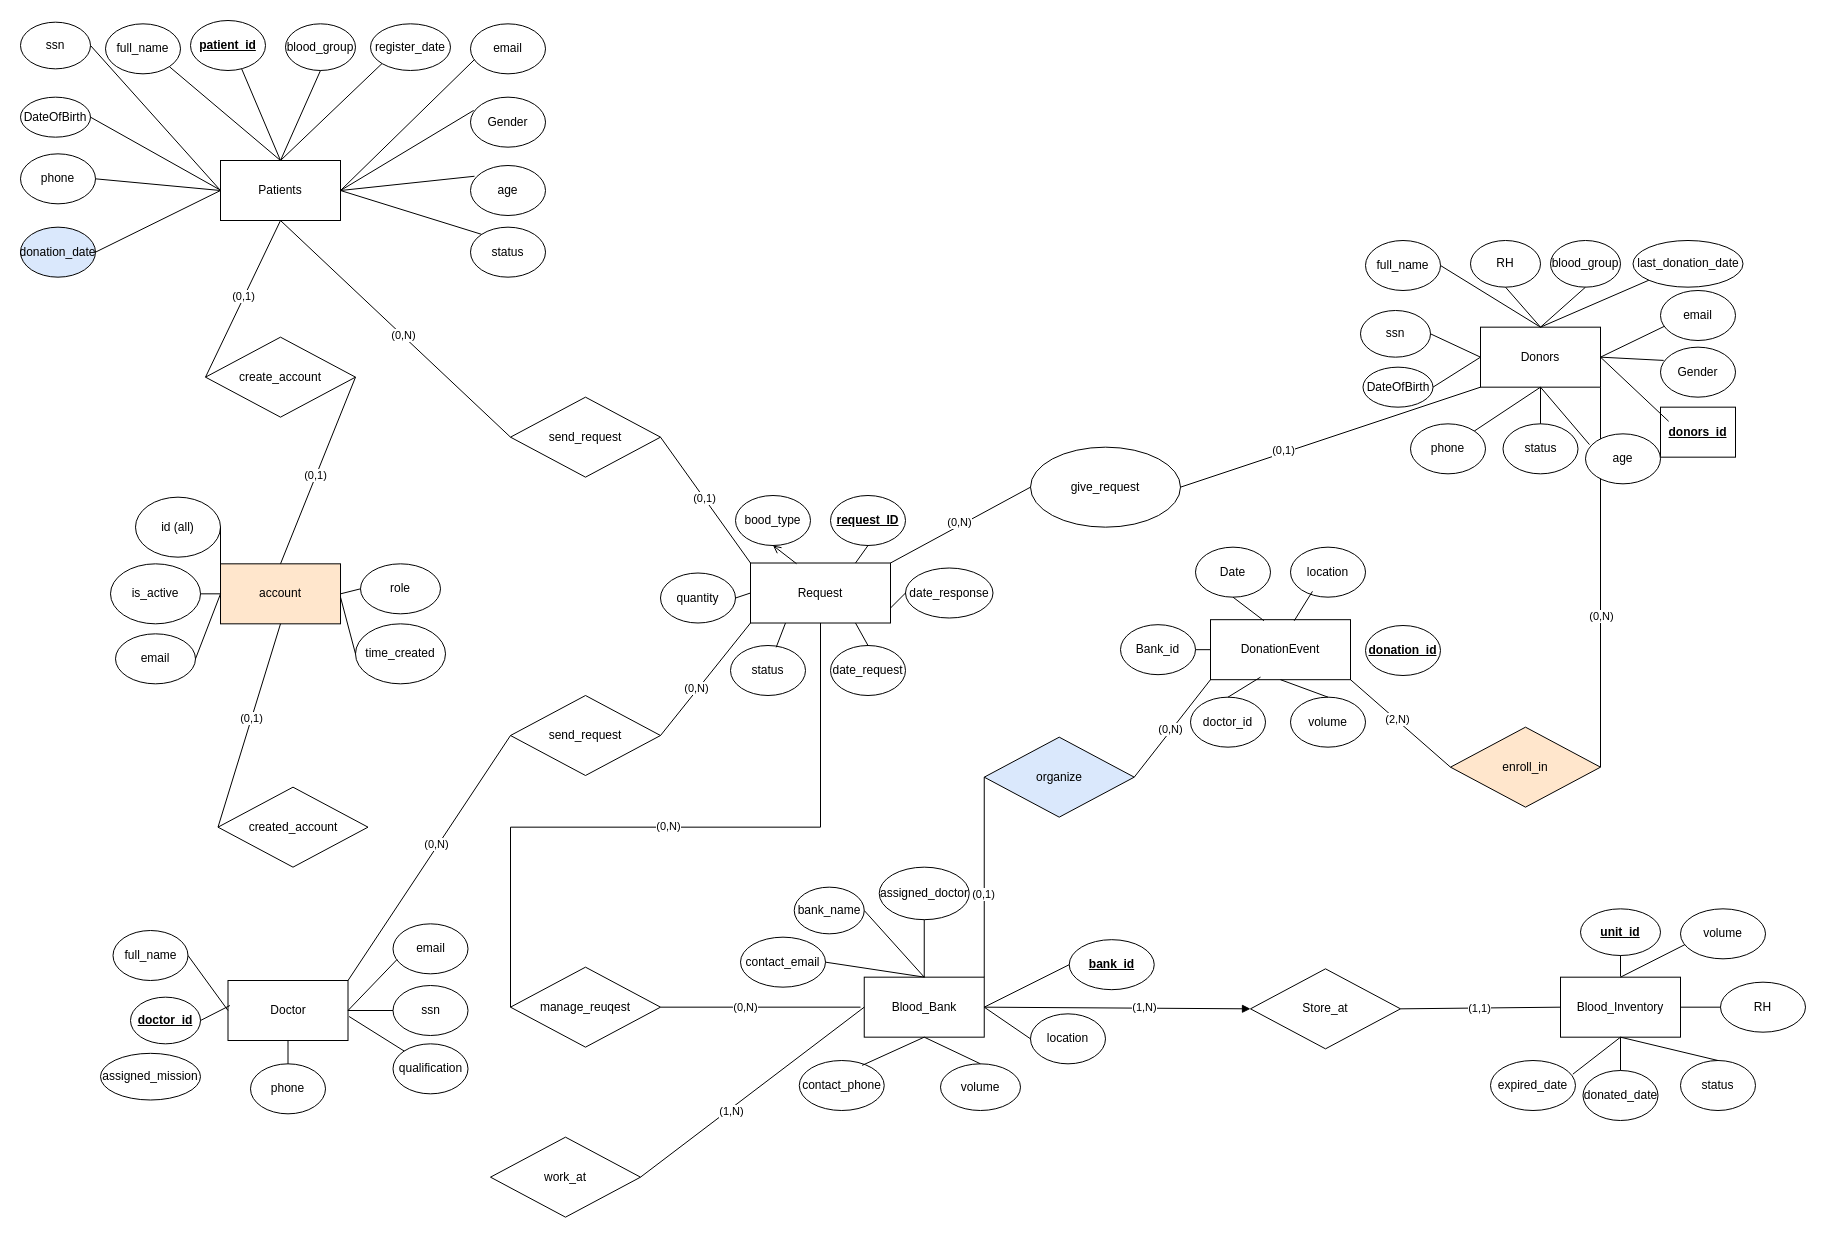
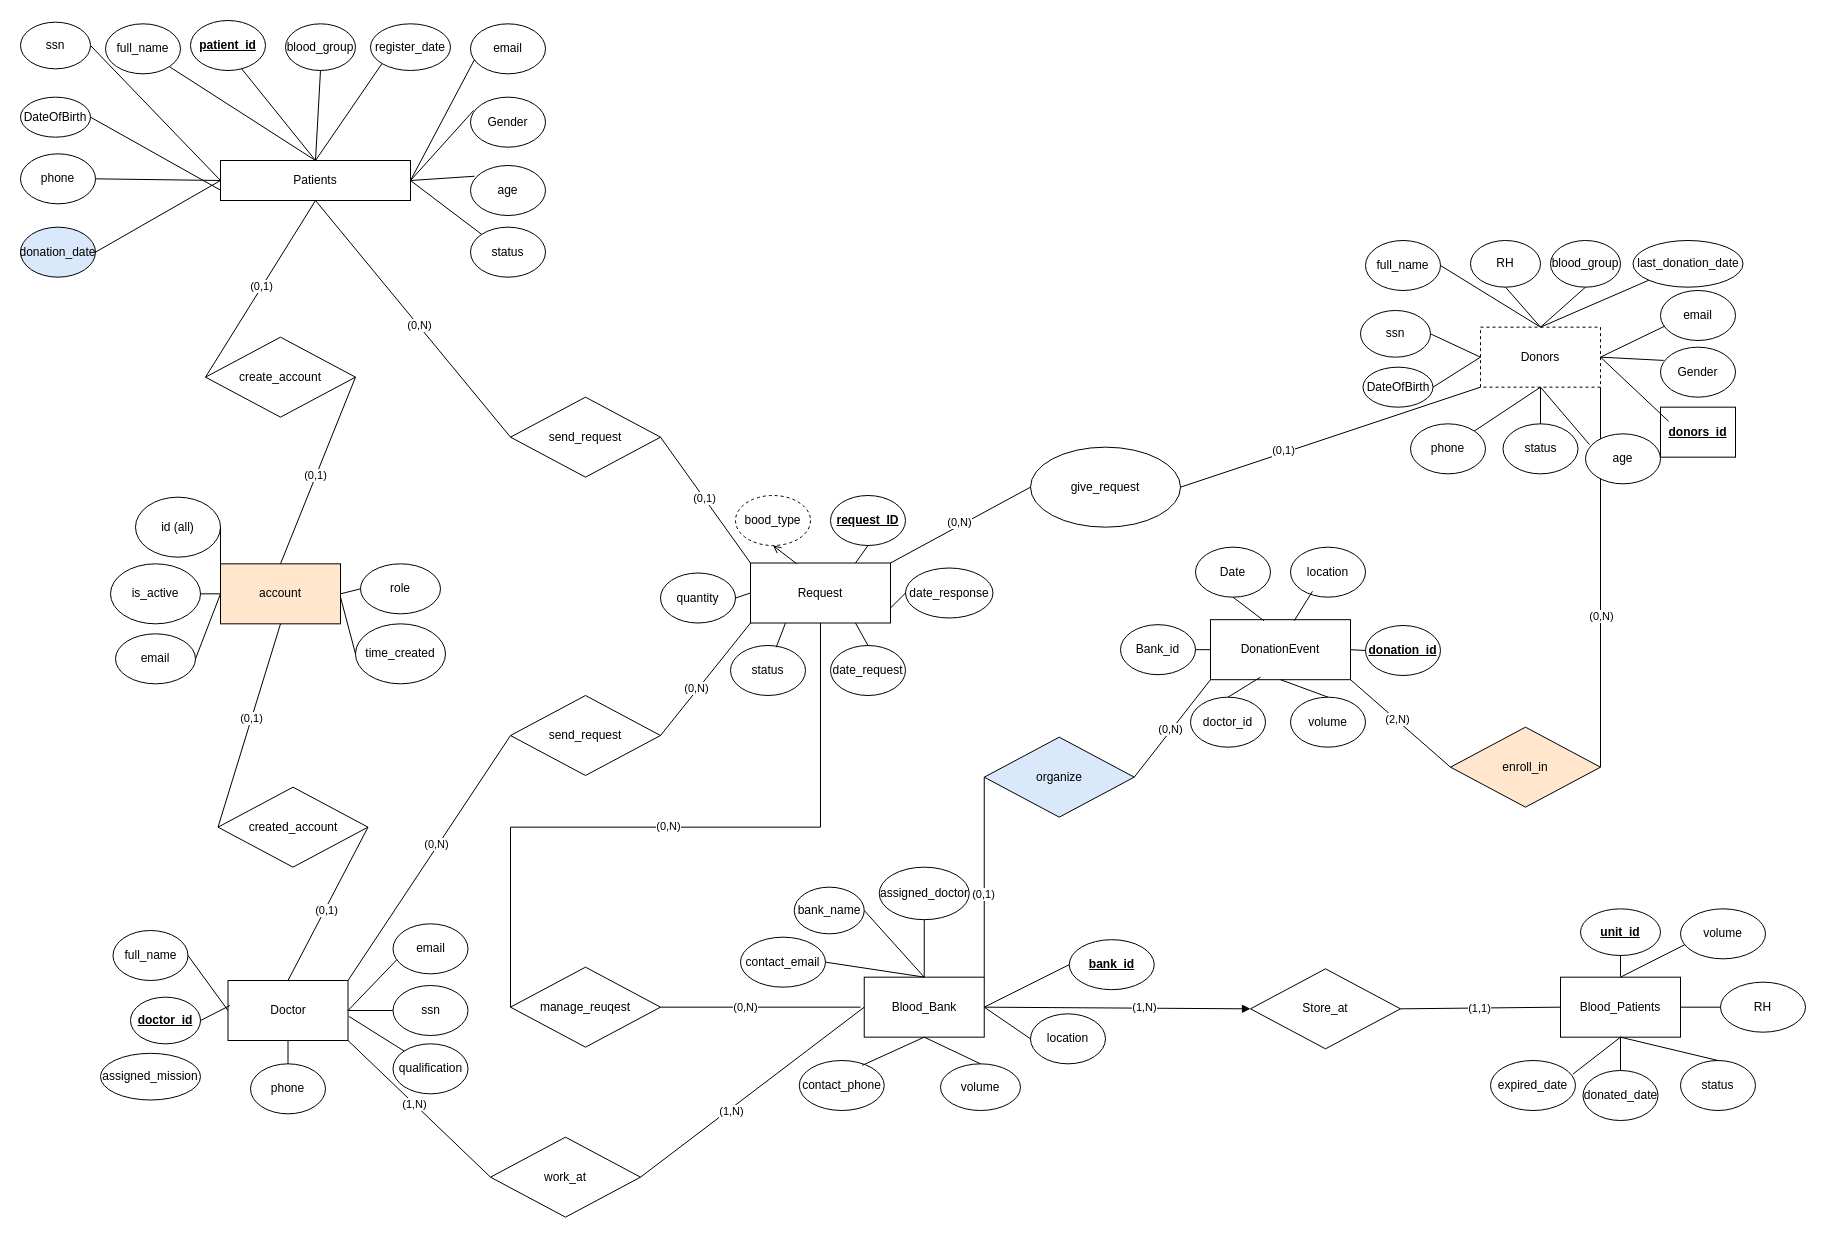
node "Patients": size 120x60 -> 190x40
node "Donors": style solid -> dashed
node "bood_type": style solid -> dashed
edge "DonationEvent" -- "donation_id": added
edge "created_account" -- "Doctor": added, label "(0,1)"
node "Blood_Inventory": label "Blood_Inventory" -> "Blood_Patients"
edge "Doctor" -- "work_at": added, label "(1,N)"
